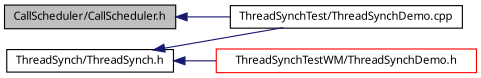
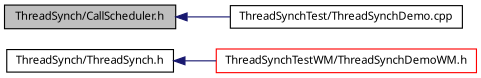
node "CallScheduler/CallScheduler.h": label "CallScheduler/CallScheduler.h" -> "ThreadSynch/CallScheduler.h"
edge "ThreadSynchTest/ThreadSynchDemo.cpp" -> "ThreadSynch/ThreadSynch.h": removed
node "ThreadSynchTestWM/ThreadSynchDemo.h": label "ThreadSynchTestWM/ThreadSynchDemo.h" -> "ThreadSynchTestWM/ThreadSynchDemoWM.h"
